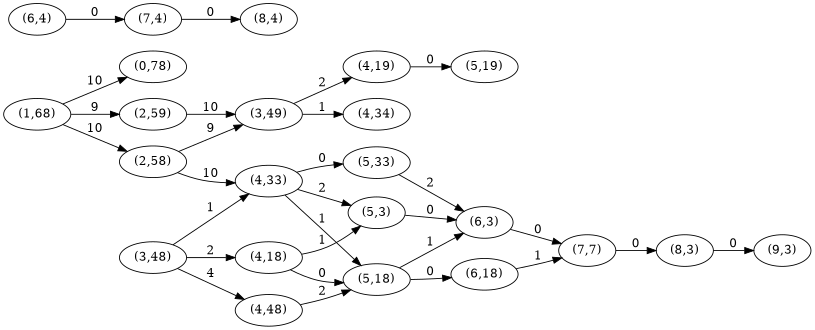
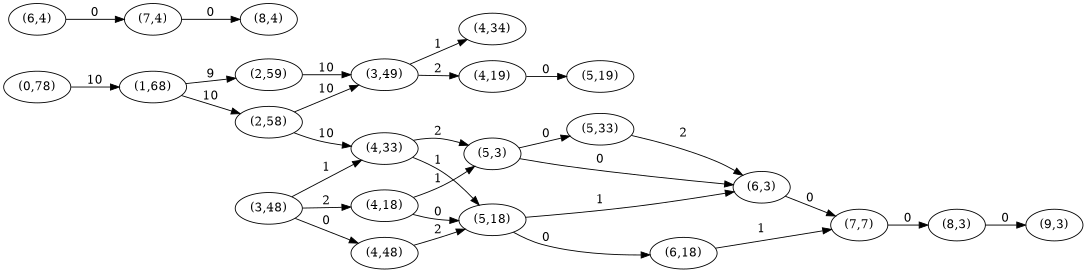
edge "(1,68)" -> "(0,78)": reversed
edge "(2,58)" -> "(3,49)": label "9" -> "10"
edge "(4,33)" -> "(5,33)": now "(5,3)" -> "(5,33)"
edge "(3,48)" -> "(4,48)": label "4" -> "0"
